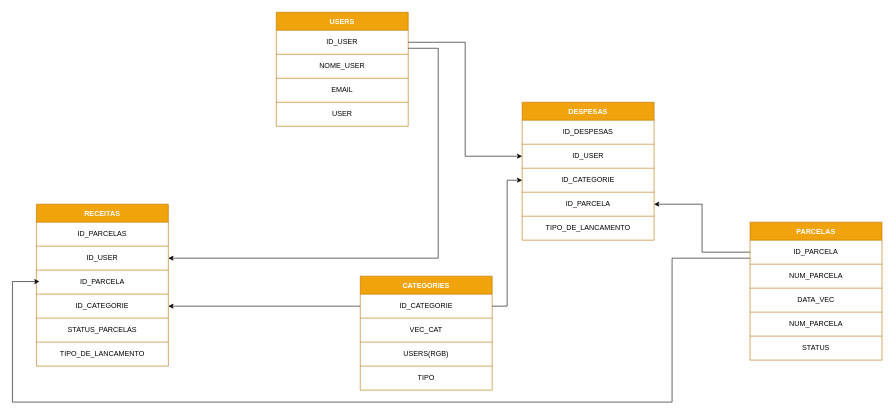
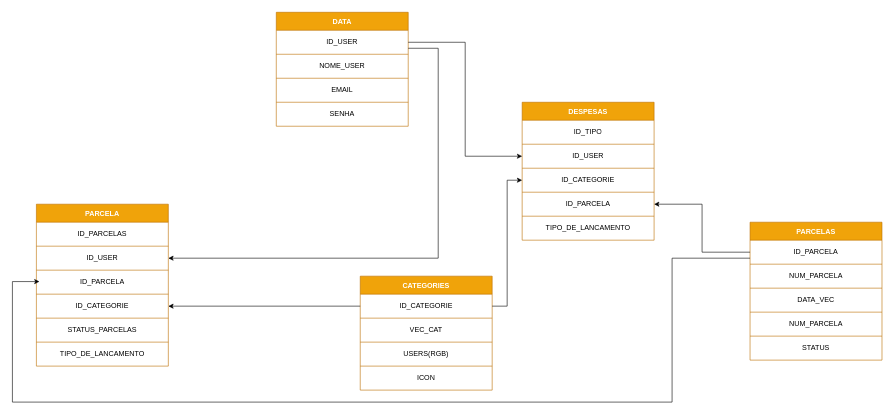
node "USERS": label "USERS" -> "DATA"
node "USER": label "USER" -> "SENHA"
node "ID_DESPESAS": label "ID_DESPESAS" -> "ID_TIPO"
node "RECEITAS": label "RECEITAS" -> "PARCELA"
node "TIPO": label "TIPO" -> "ICON"
